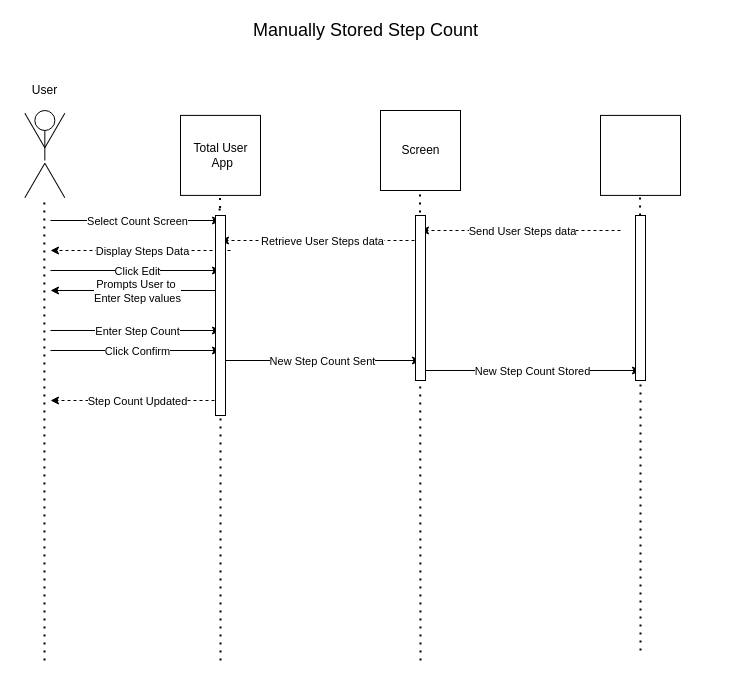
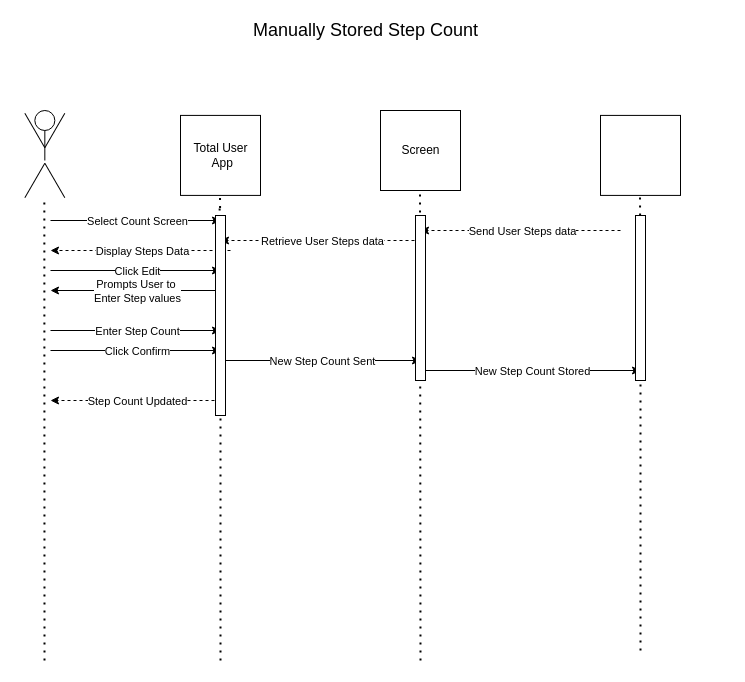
node "User": removed
